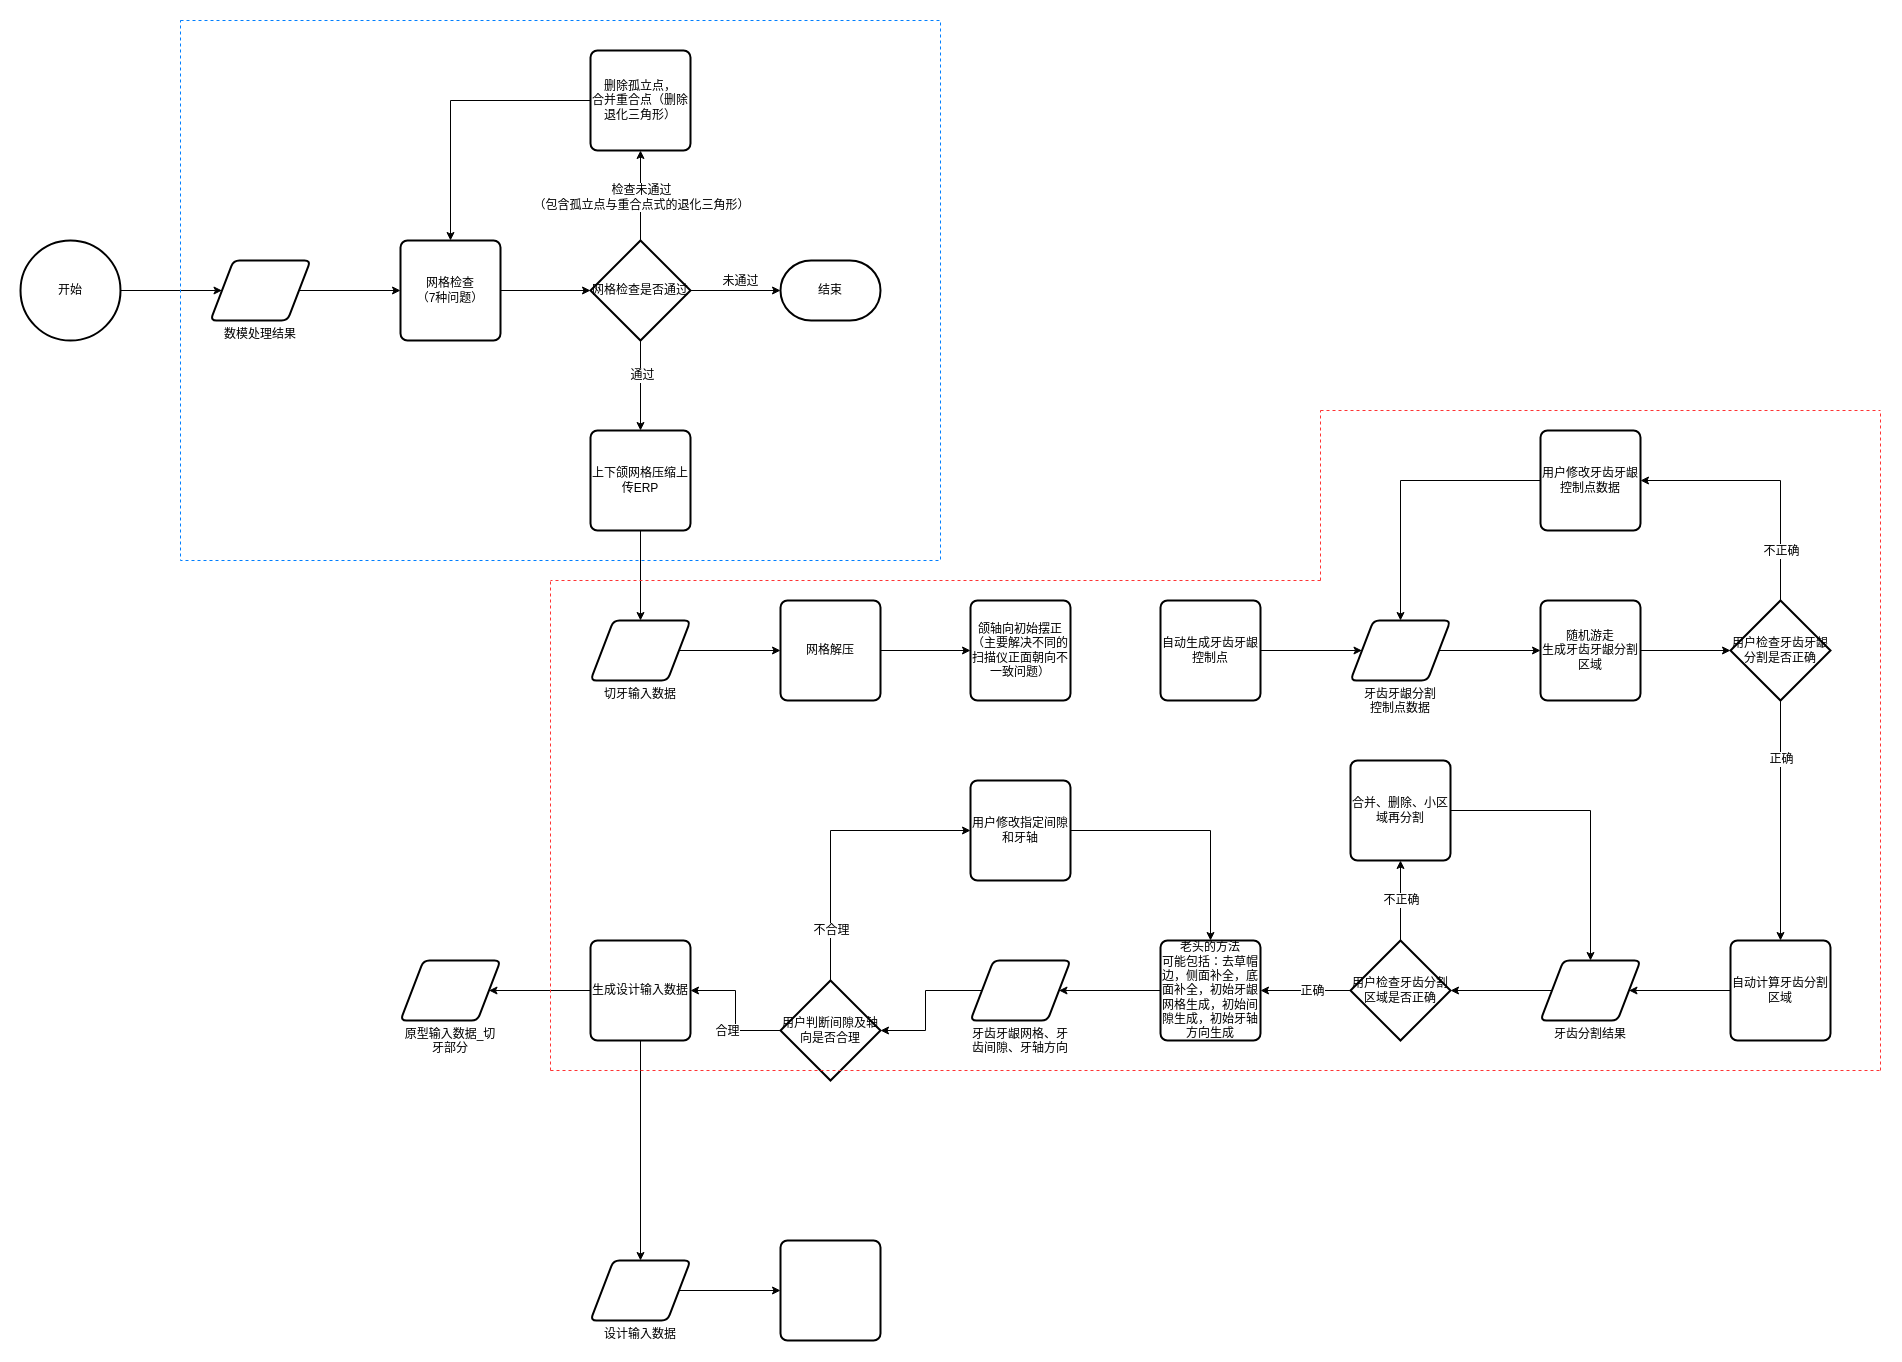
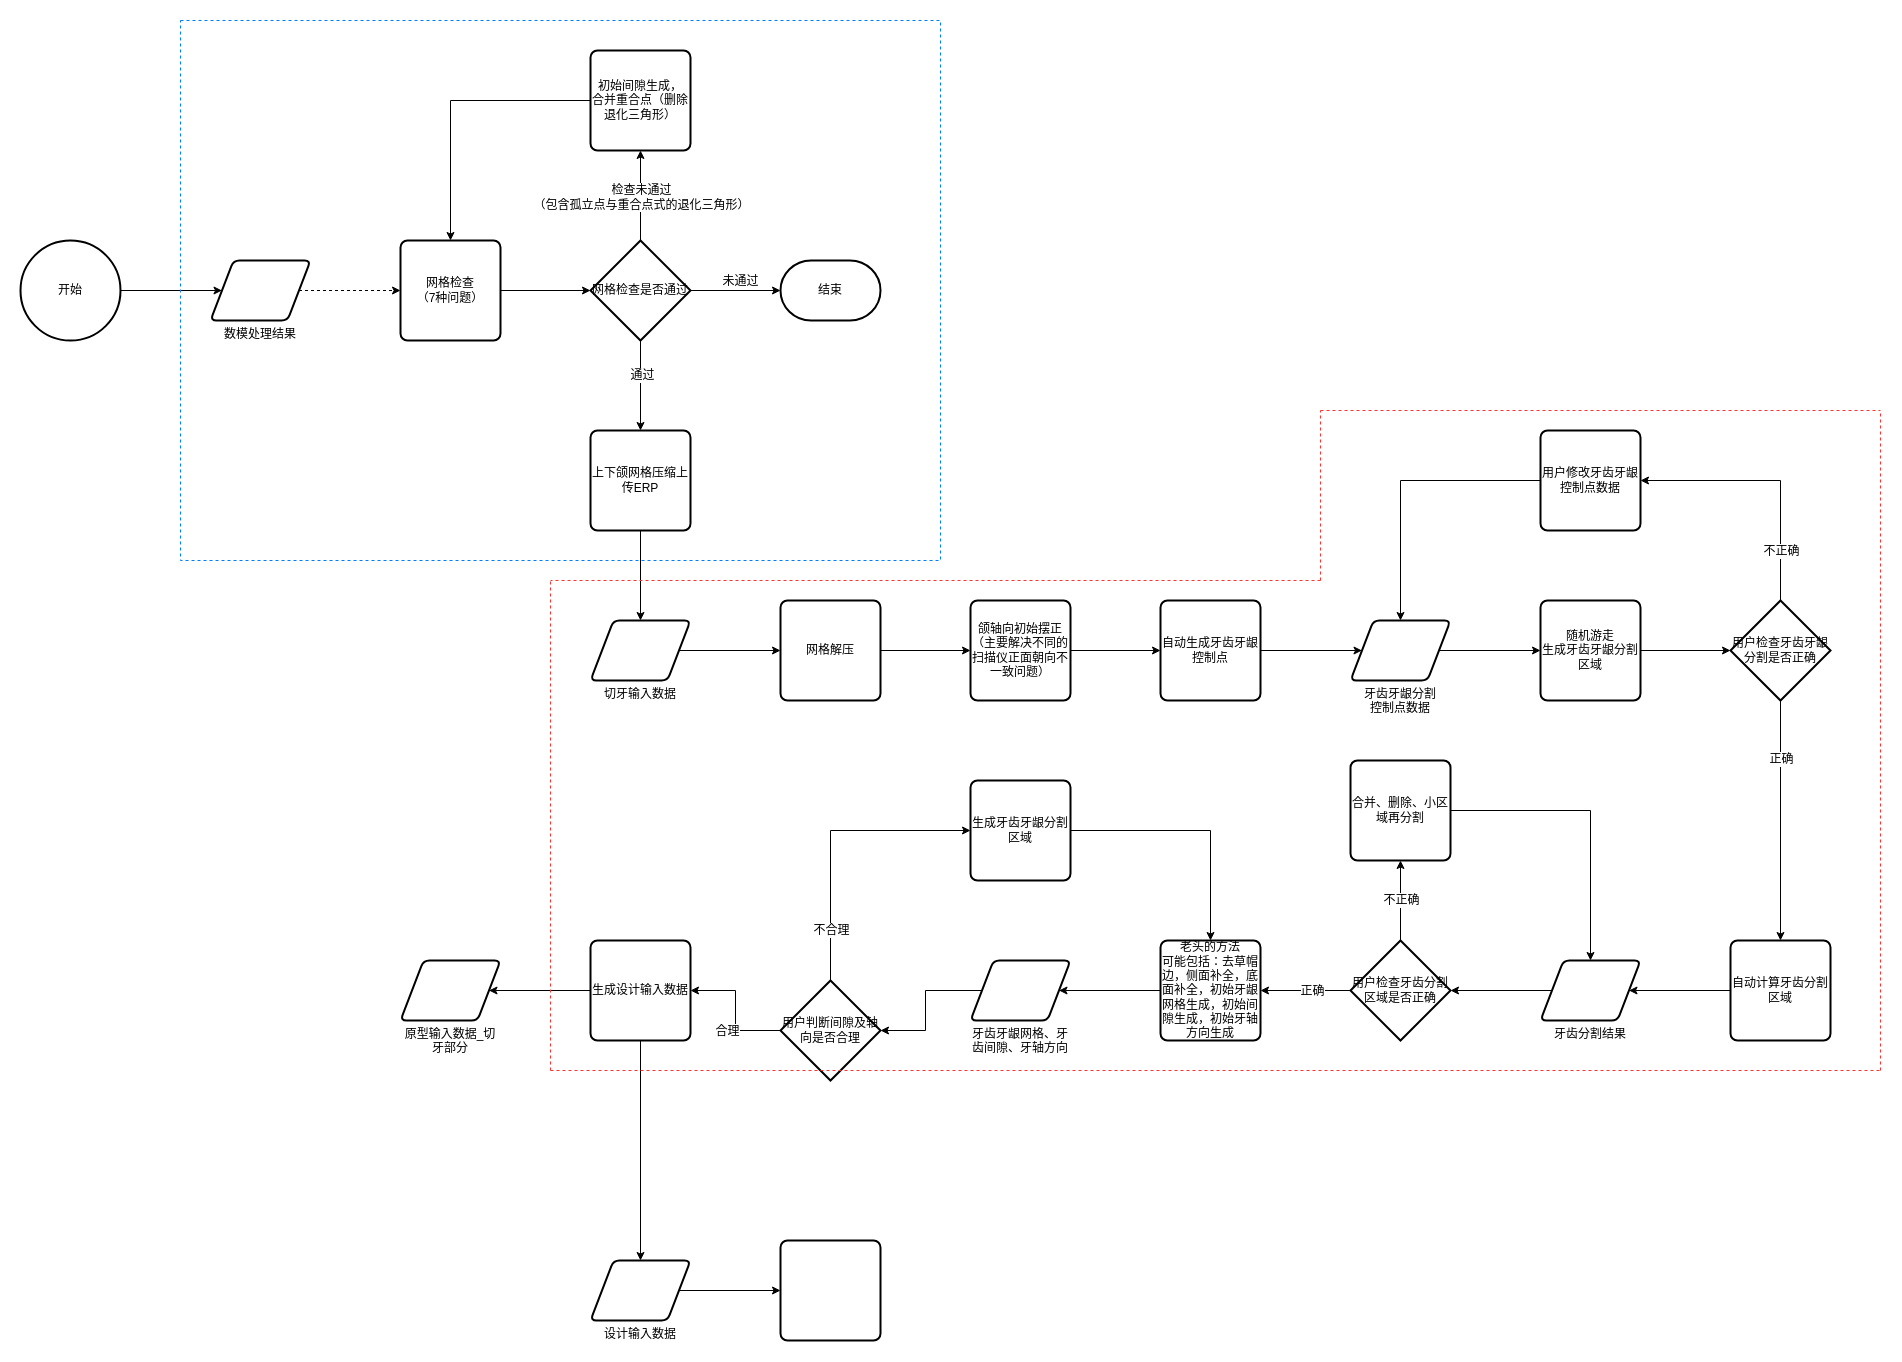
node "删除孤立点， 合并重合点（删除退化三角形）": label "删除孤立点， 合并重合点（删除退化三角形）" -> "初始间隙生成， 合并重合点（删除退化三角形）"
edge "数模处理结果" -> "网格检查 （7种问题）": style solid -> dashed
edge "颌轴向初始摆正 （主要解决不同的扫描仪正面朝向不一致问题）" -> "自动生成牙齿牙龈控制点": added
node "用户修改指定间隙和牙轴": label "用户修改指定间隙和牙轴" -> "生成牙齿牙龈分割区域"
